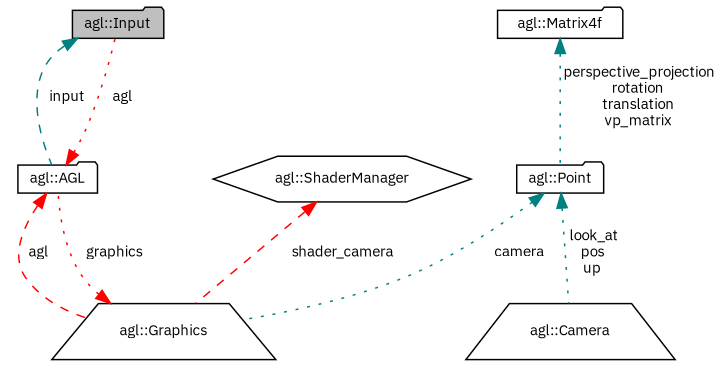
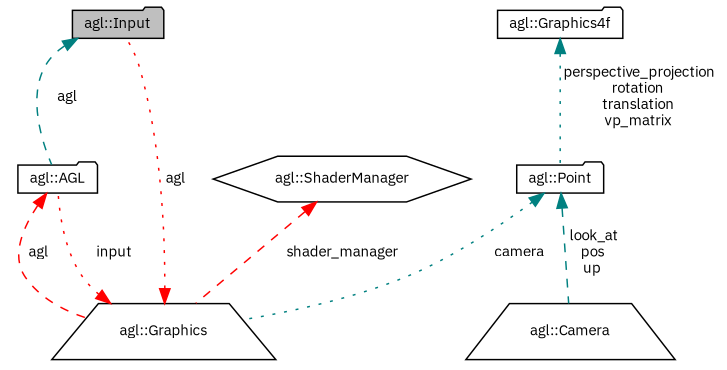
node "agl::Matrix4f": label "agl::Matrix4f" -> "agl::Graphics4f"
edge "agl::AGL" -> "agl::Input": label " input" -> " agl"
edge "agl::Input" -> "agl::AGL": now "agl::Input" -> "agl::Graphics"
edge "agl::AGL" -> "agl::Graphics": label " graphics" -> " input"
edge "agl::Graphics" -> "agl::ShaderManager": label " shader_camera" -> " shader_manager"
edge "agl::Camera" -> "agl::Point": style dotted -> dashed
